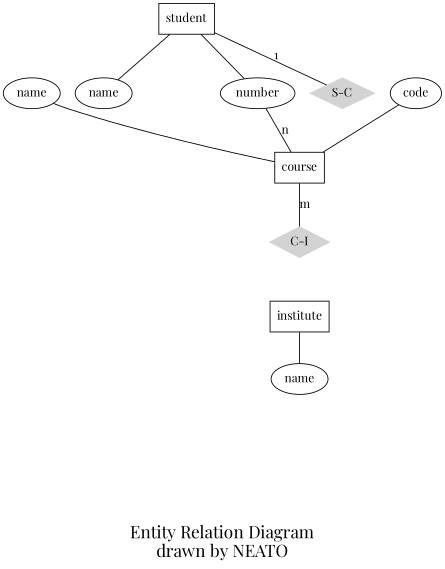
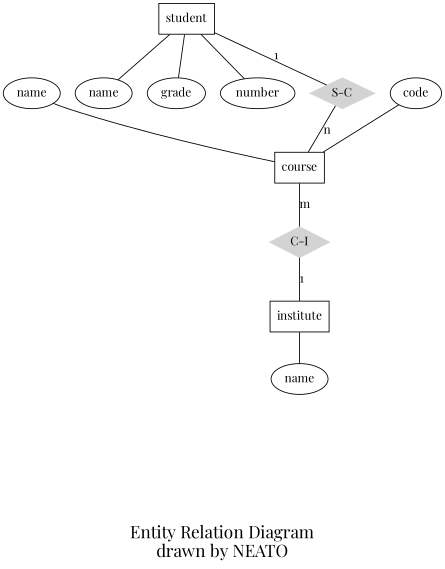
node "grade": added
edge "number" -- "course": now "S-C" -- "course"
edge "C-I" -- "institute": added, label "1"
